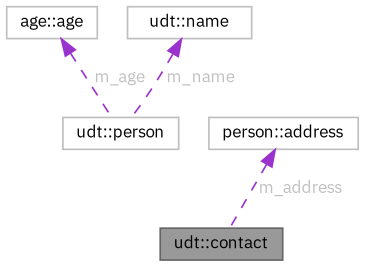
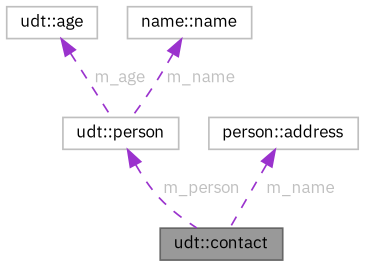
node "age::age": label "age::age" -> "udt::age"
node "udt::name": label "udt::name" -> "name::name"
edge "udt::contact" -> "person::address": label " m_address" -> " m_name"
edge "udt::contact" -> "udt::person": added, label "m_person"
